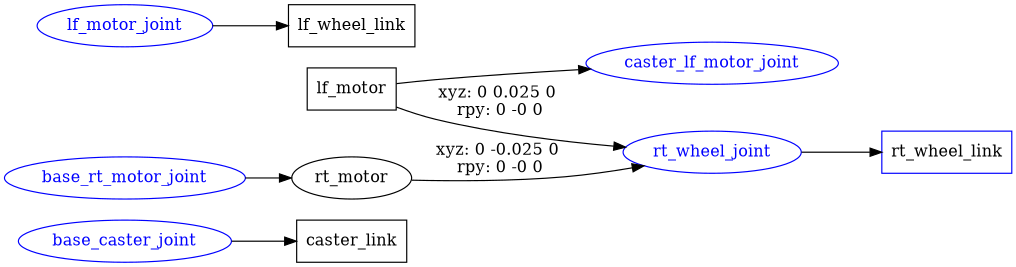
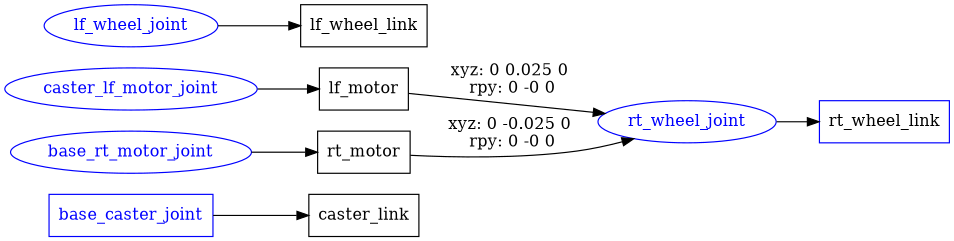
node "lf_motor_joint": label "lf_motor_joint" -> "lf_wheel_joint"
edge "lf_motor" -> "caster_lf_motor_joint": reversed
node "rt_motor": shape ellipse -> box
node "base_caster_joint": shape ellipse -> box
